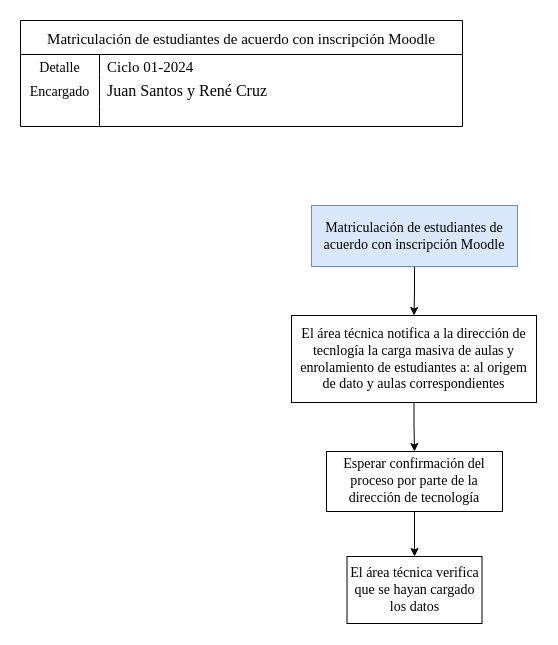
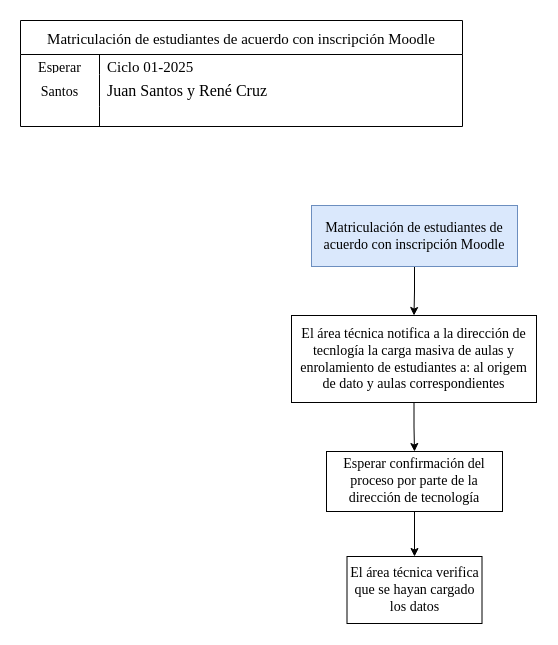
node "Detalle": label "Detalle" -> "Esperar"
node "Ciclo 01-2024": label "Ciclo 01-2024" -> "Ciclo 01-2025"
node "Encargado": label "Encargado" -> "Santos"
